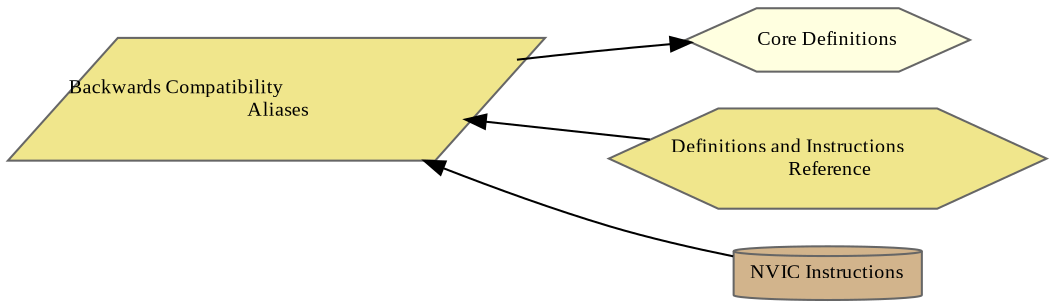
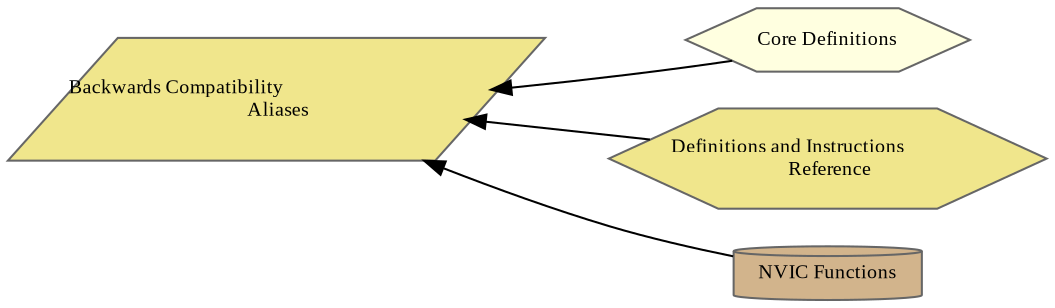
edge "Backwards Compatibility Aliases" -> "Core Definitions": reversed
node "NVIC Instructions": label "NVIC Instructions" -> "NVIC Functions"
